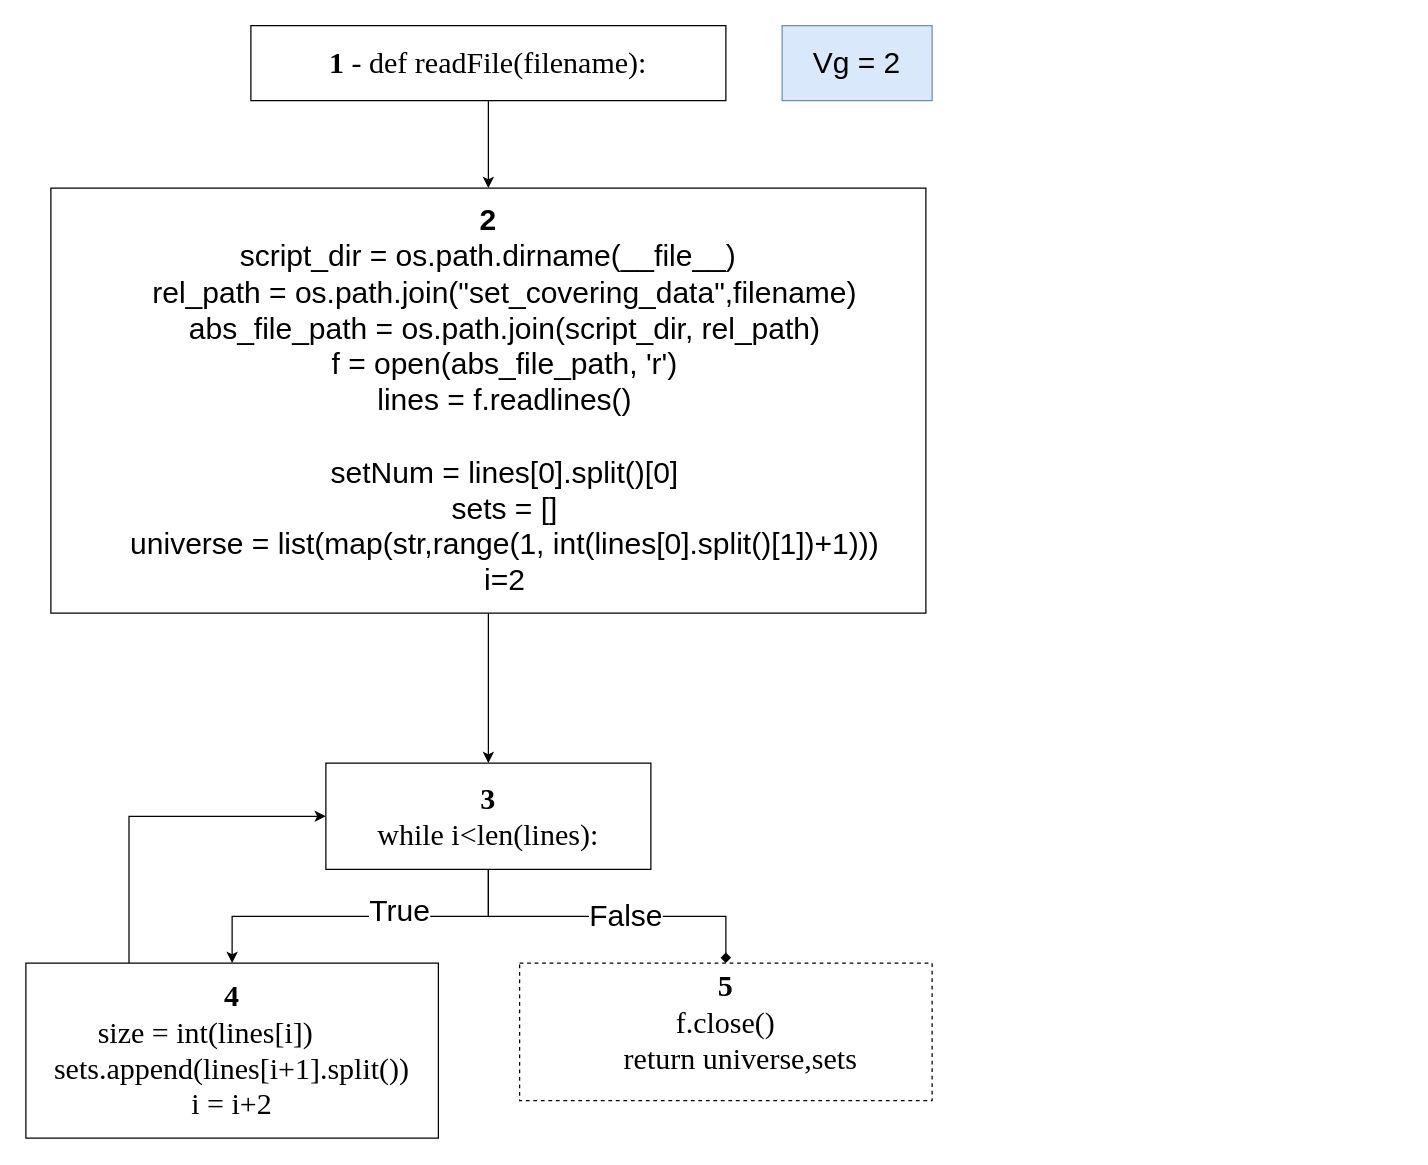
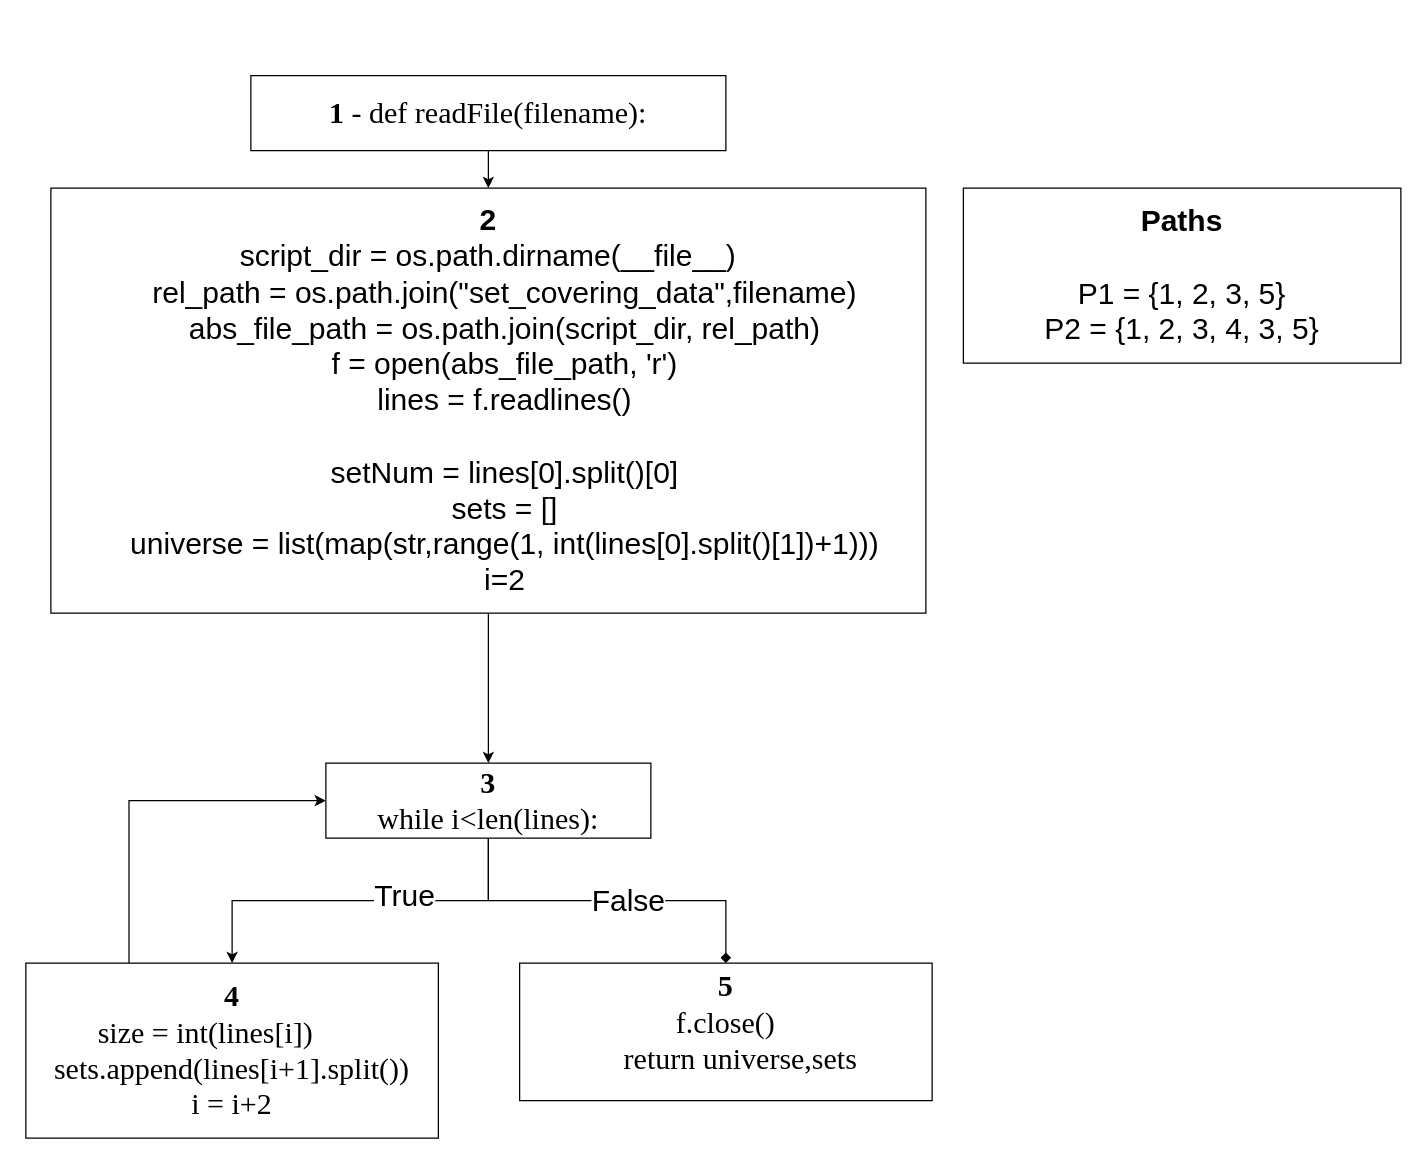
node "1 - def readFile(filename):": moved (488, 63) -> (488, 113)
node "Vg = 2": removed
node "Paths P1 = {1, 2, 3, 5} P2 = {1, 2, 3, 4, 3, 5}": added
node "3 while i<len(lines):": size 325x106 -> 325x75
node "5 f.close() return universe,sets": style dashed -> solid
